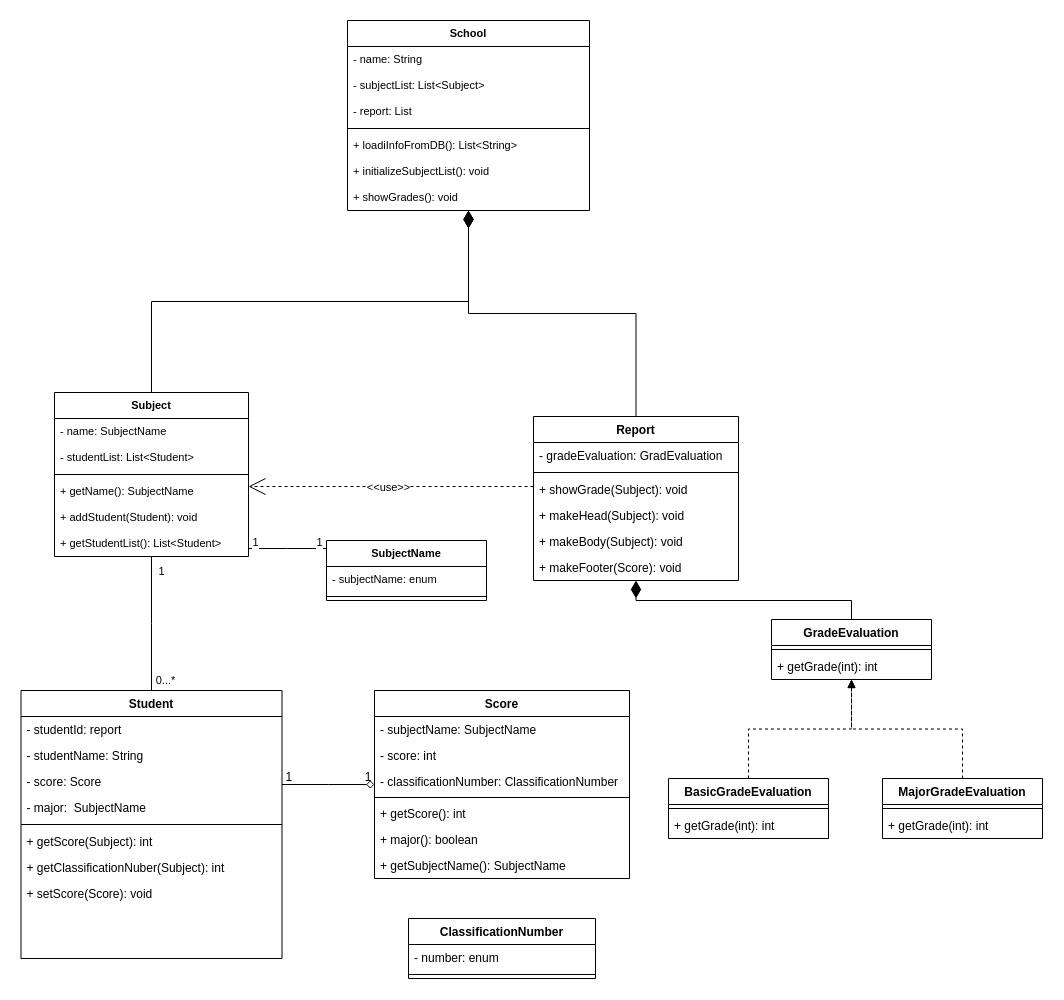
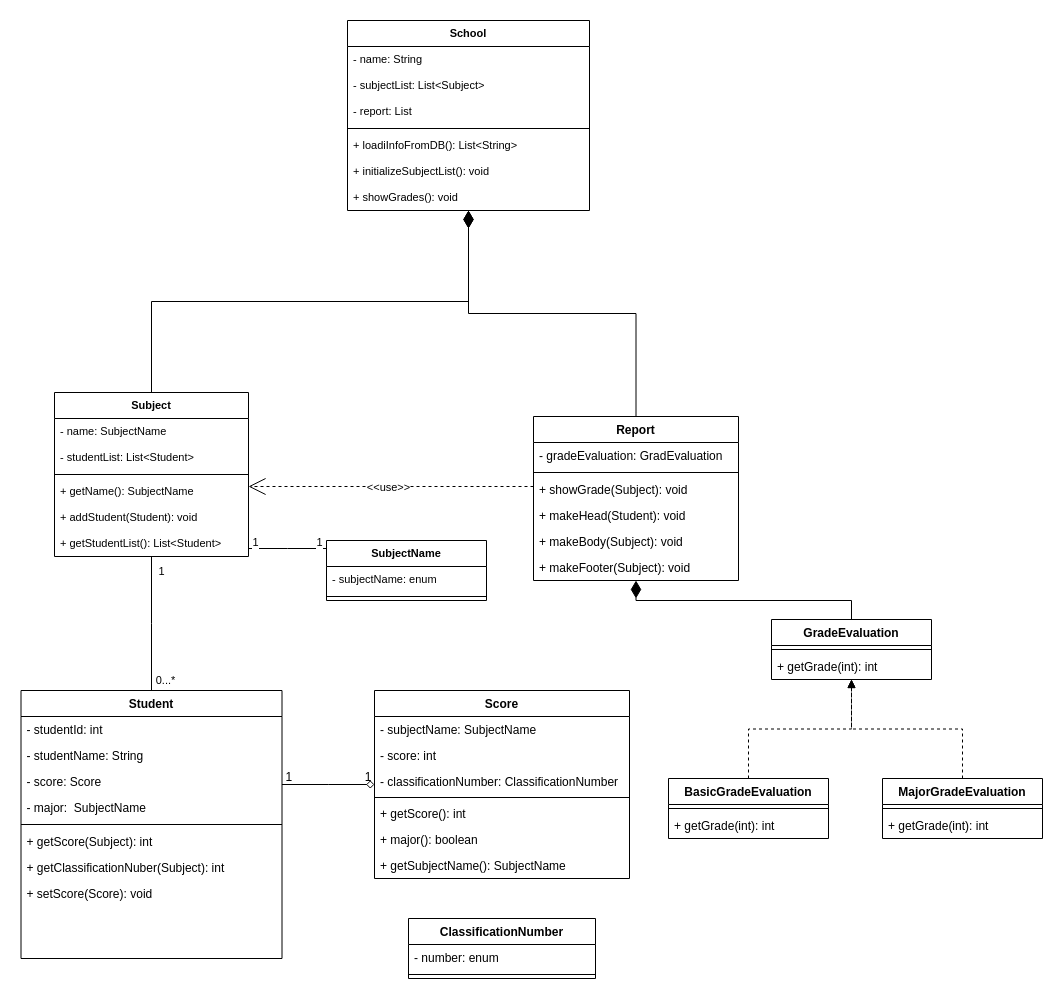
node "+ makeHead(Subject): void": label "+ makeHead(Subject): void" -> "+ makeHead(Student): void"
node "+ makeFooter(Score): void": label "+ makeFooter(Score): void" -> "+ makeFooter(Subject): void"
node "- studentId: report": label "- studentId: report" -> "- studentId: int"
